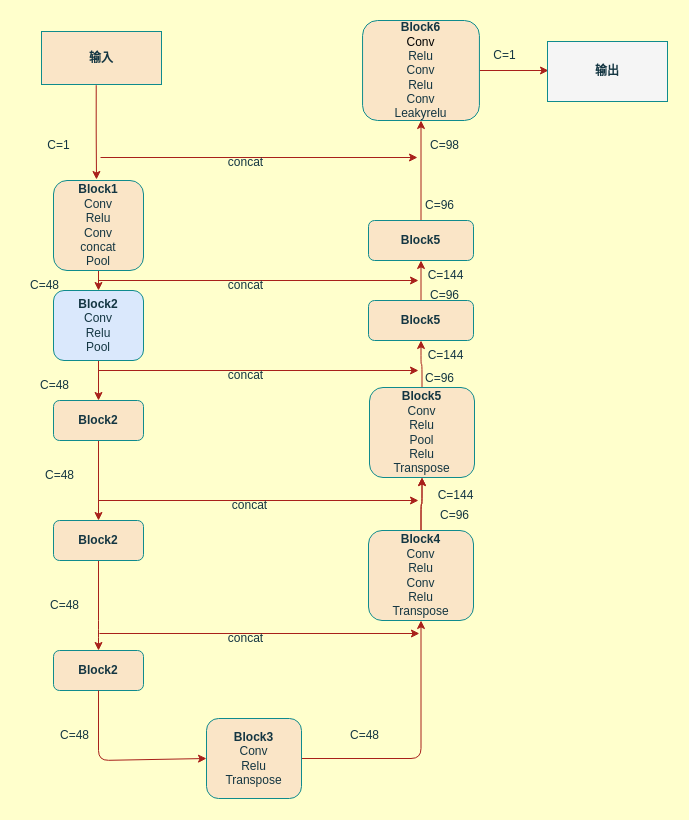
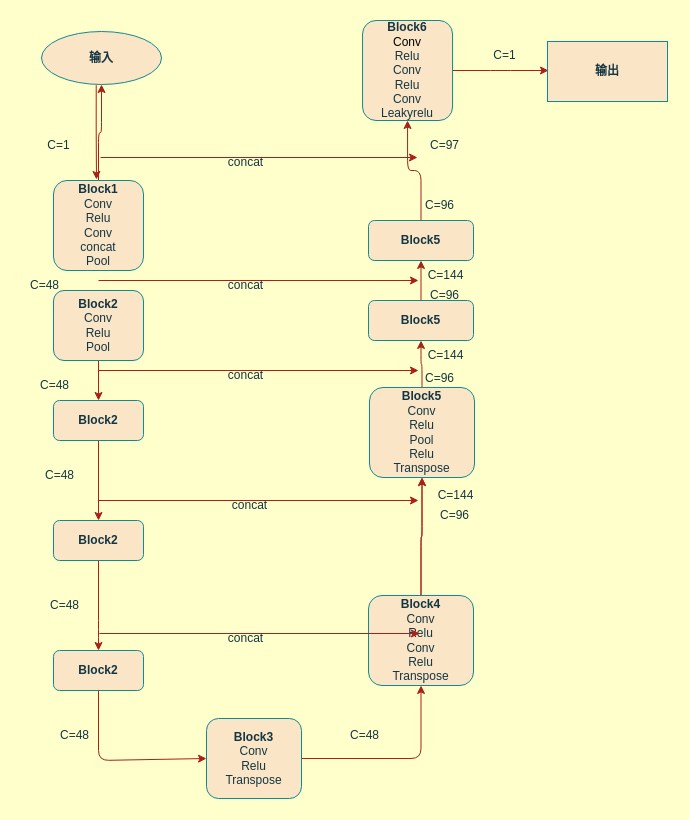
node "输入": shape rectangle -> ellipse
node "Block6 Conv Relu Conv Relu Conv Leakyrelu": size 117x100 -> 90x100
node "输出": fillcolor #f5f5f5 -> #fae5c7
node "C=98": label "C=98" -> "C=97"
edge "Block1 Conv Relu Conv concat Pool" -> "Block2 Conv Relu Pool": now "Block1 Conv Relu Conv concat Pool" -> "输入"
node "Block2 Conv Relu Pool": fillcolor #dae8fc -> #fae5c7
node "Block4 Conv Relu Conv Relu Transpose": moved (421, 576) -> (421, 641)
